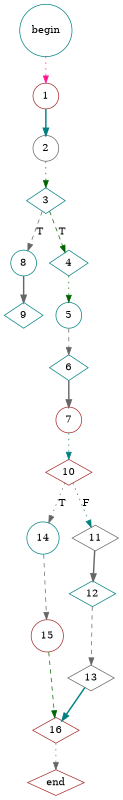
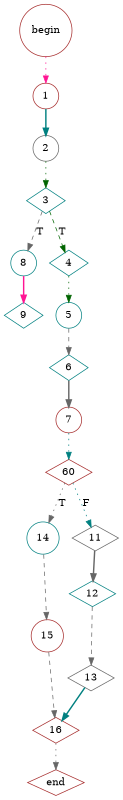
node "begin": color teal -> brown
edge "8" -> "9": color gray40 -> deeppink
node "10": label "10" -> "60"
edge "15" -> "16": color darkgreen -> gray40
